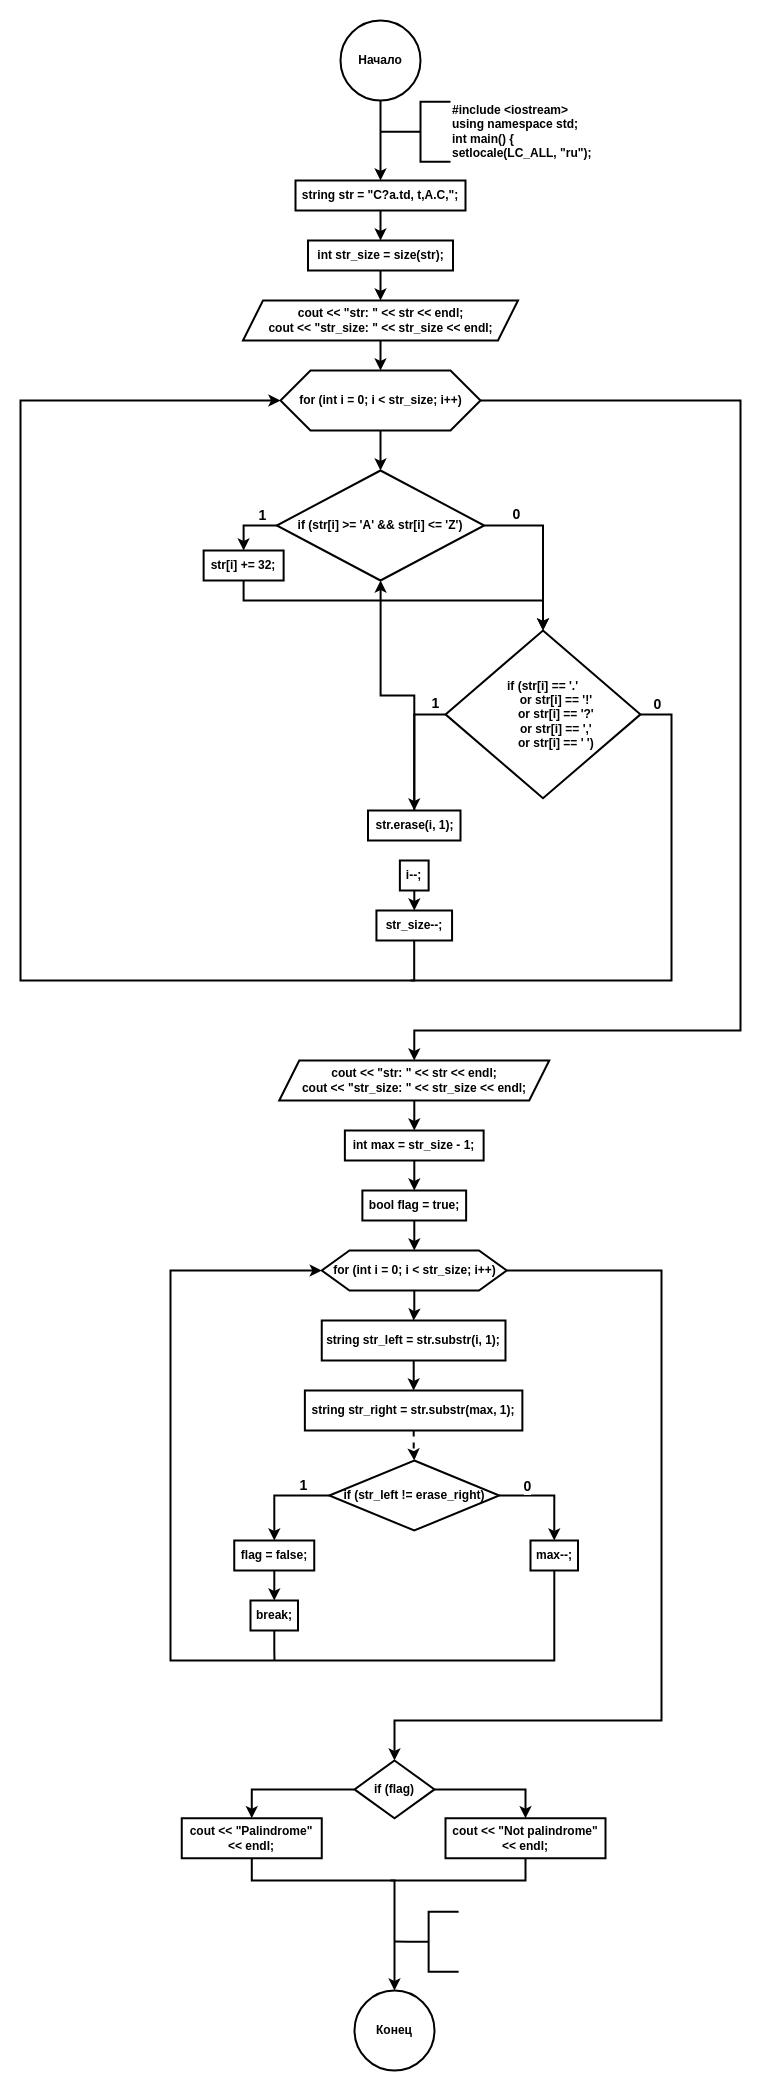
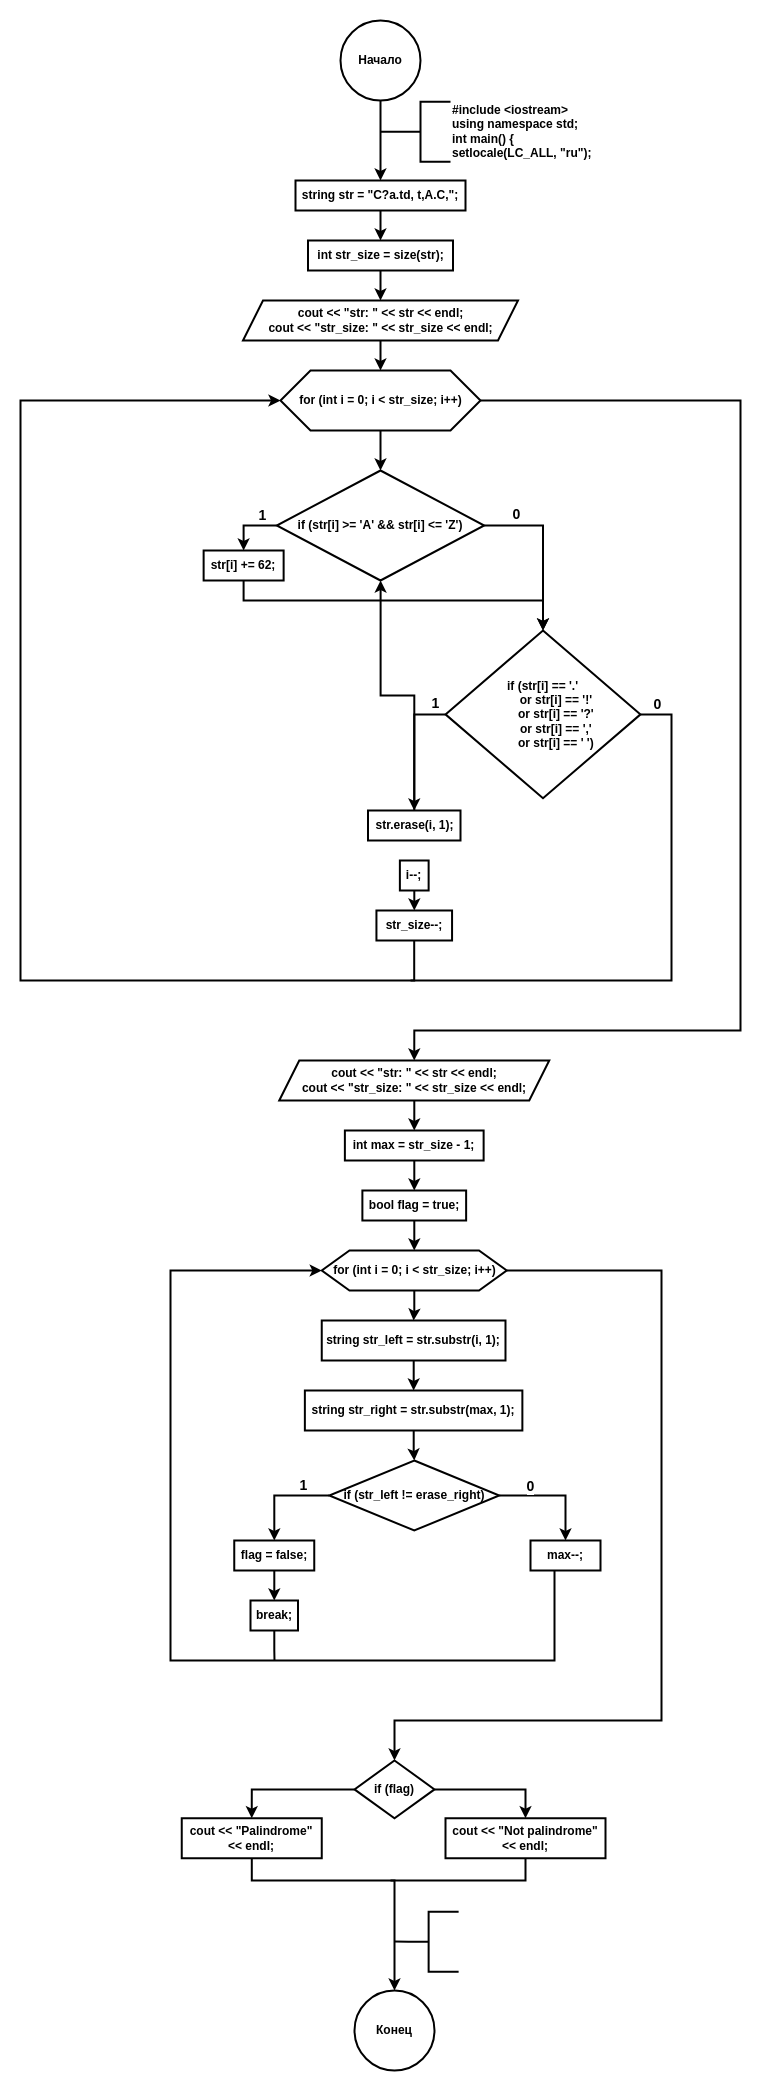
node "str[i] += 32;": label "str[i] += 32;" -> "str[i] += 62;"
edge "string str_right = str.substr(max, 1);" -> "if (str_left != erase_right)": style dashed -> solid
node "max--;": size 48x30 -> 70x30
